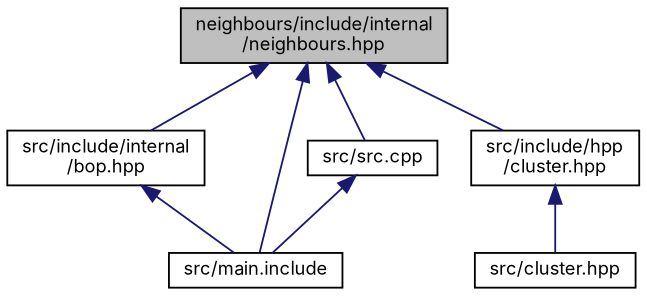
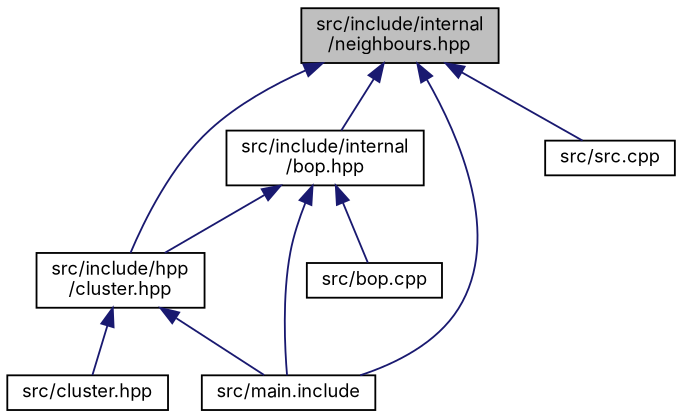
node "neighbours/include/internal /neighbours.hpp": label "neighbours/include/internal /neighbours.hpp" -> "src/include/internal /neighbours.hpp"
edge "src/main.include" -> "src/src.cpp": now "src/main.include" -> "src/include/hpp /cluster.hpp"
edge "src/include/hpp /cluster.hpp" -> "src/include/internal /bop.hpp": added
node "src/bop.cpp": added
